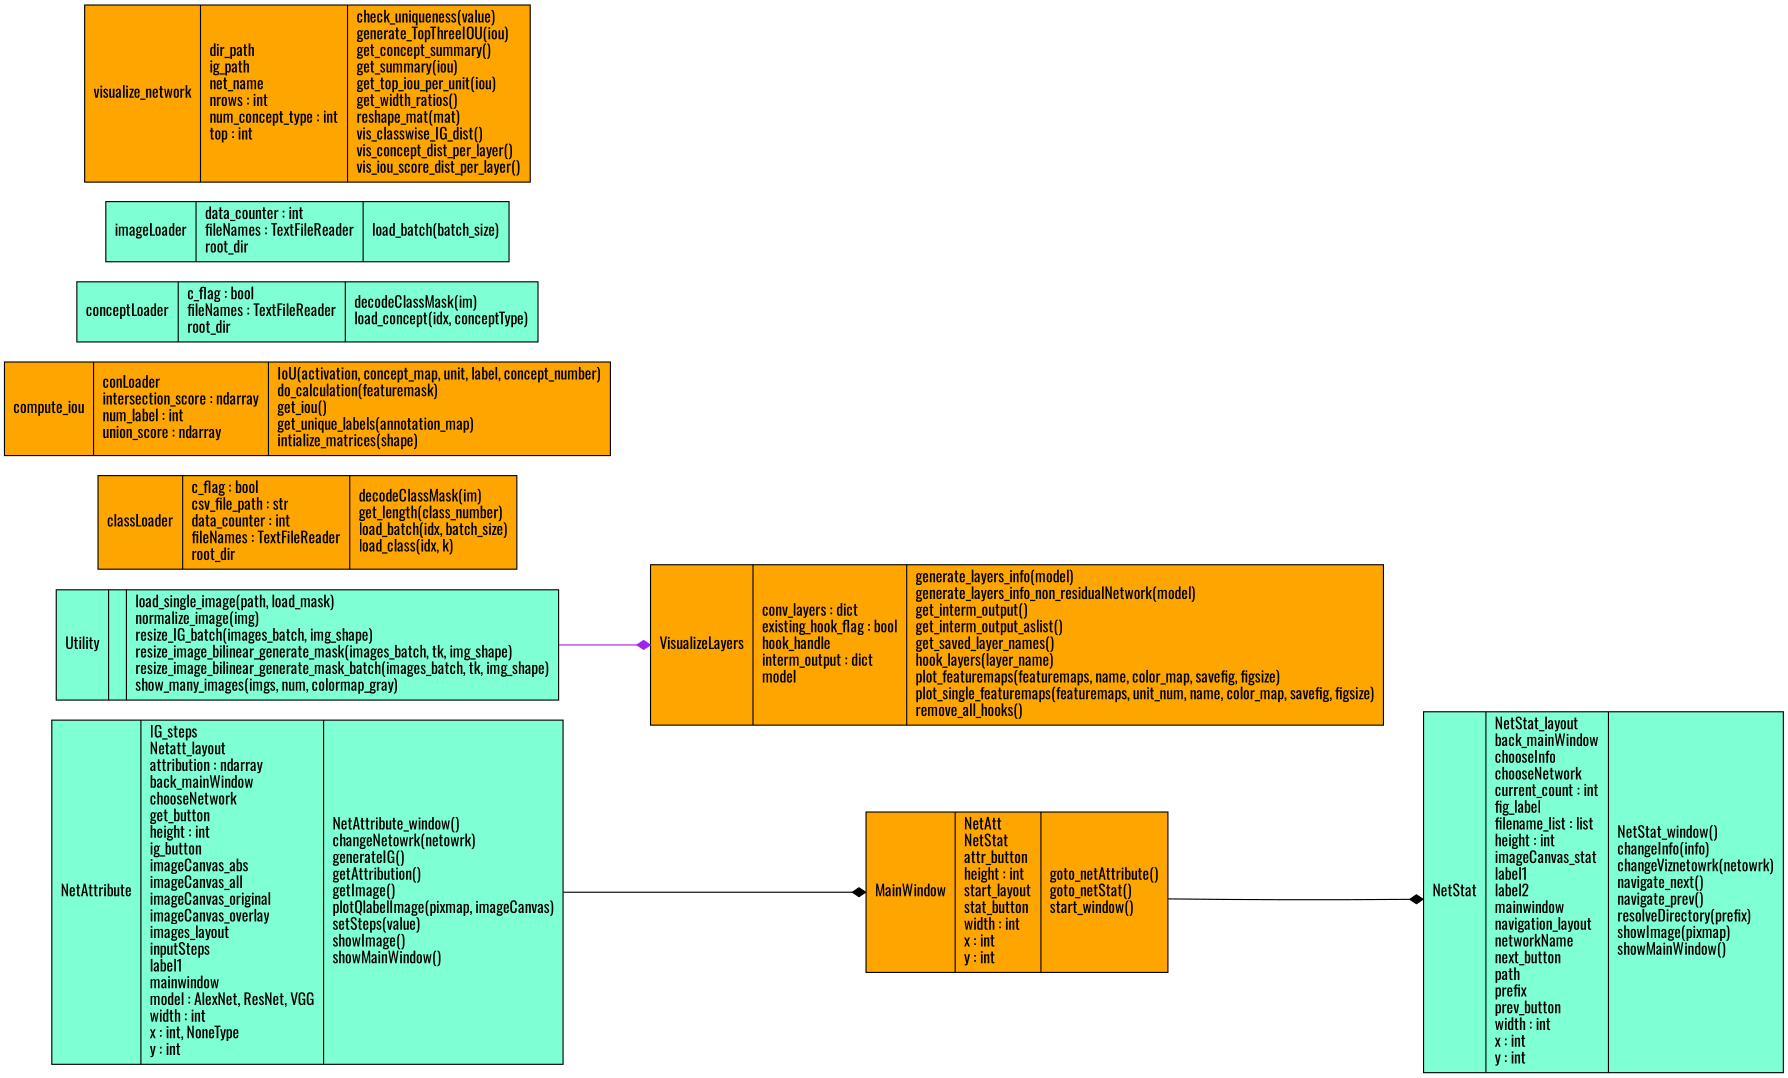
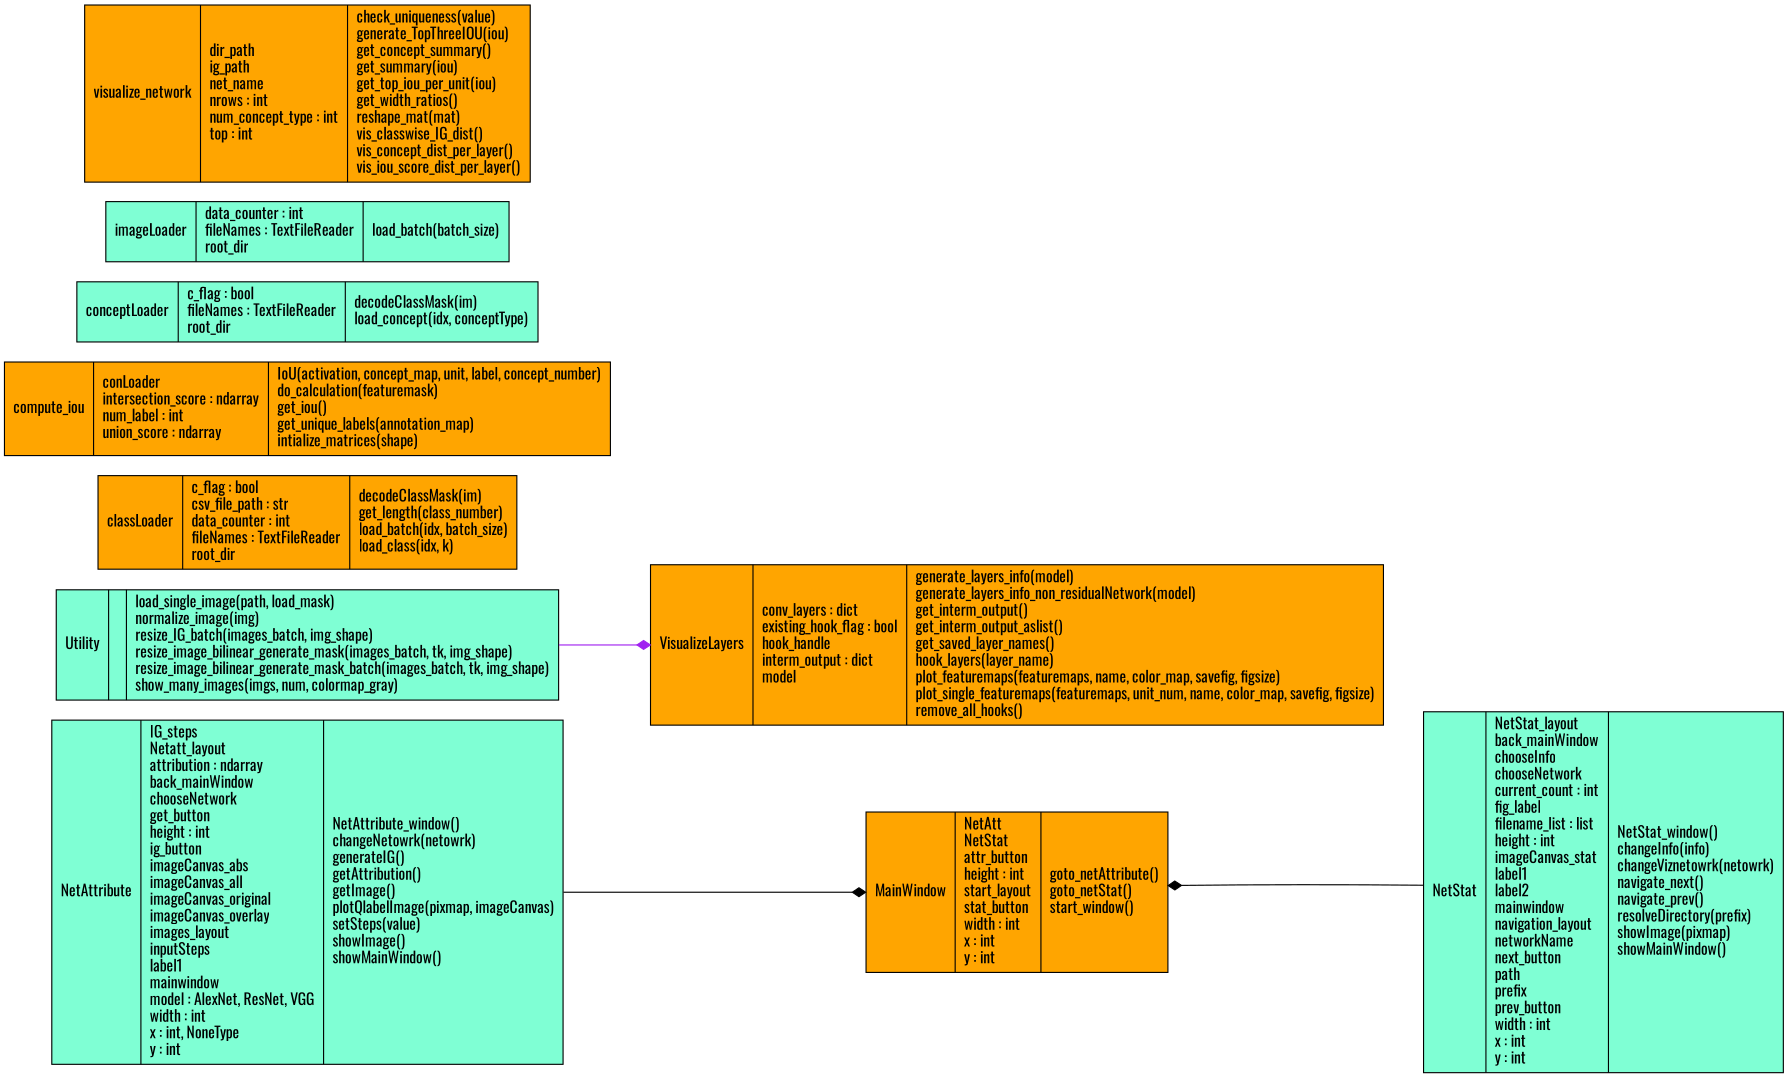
edge "MainWindow" -> "NetStat": reversed
